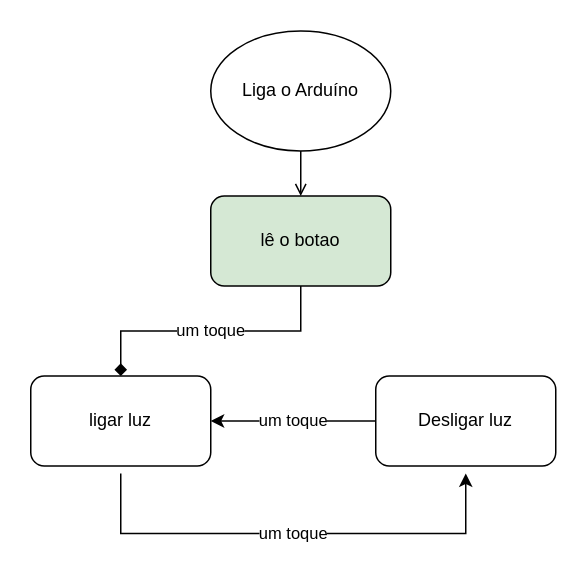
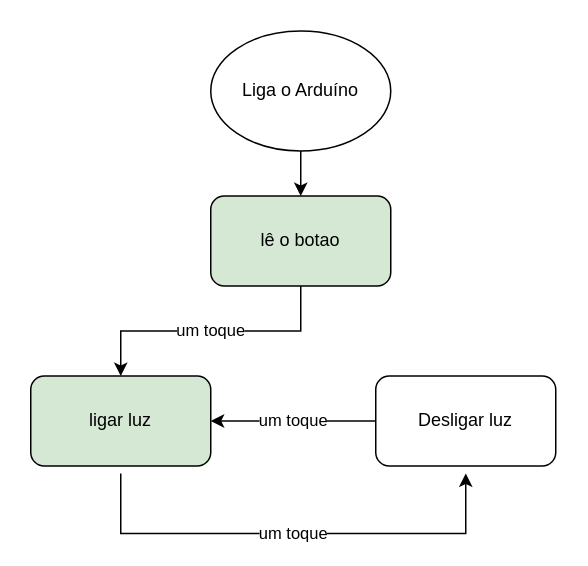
edge "Liga o Arduíno" -> "lê o botao": arrowhead open -> classic
edge "lê o botao" -> "ligar luz": arrowhead diamond -> classic
node "ligar luz": fillcolor #ffffff -> #d5e8d4
